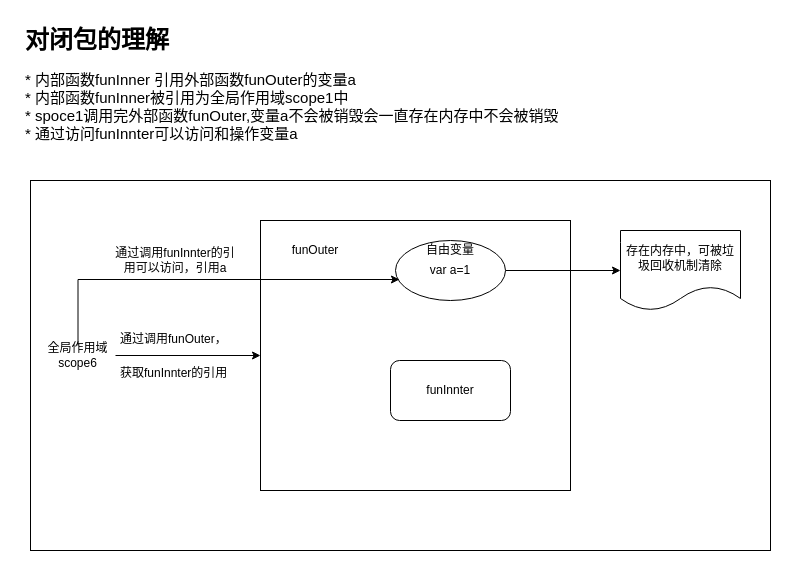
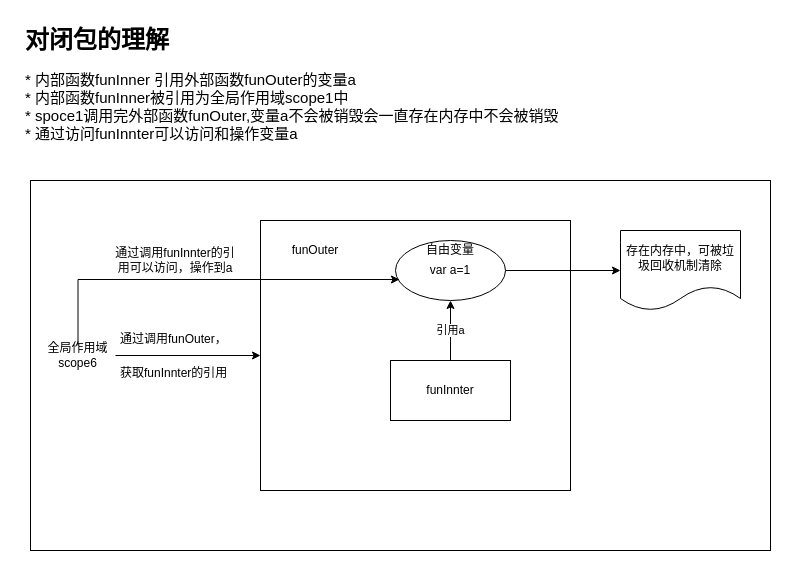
node "通过调用funInnter的引用可以访问，引用a": label "通过调用funInnter的引用可以访问，引用a" -> "通过调用funInnter的引用可以访问，操作到a"
edge "funInnter" -> "var a=1": added, label "引用a"
node "funInnter": shape rounded rectangle -> rectangle
